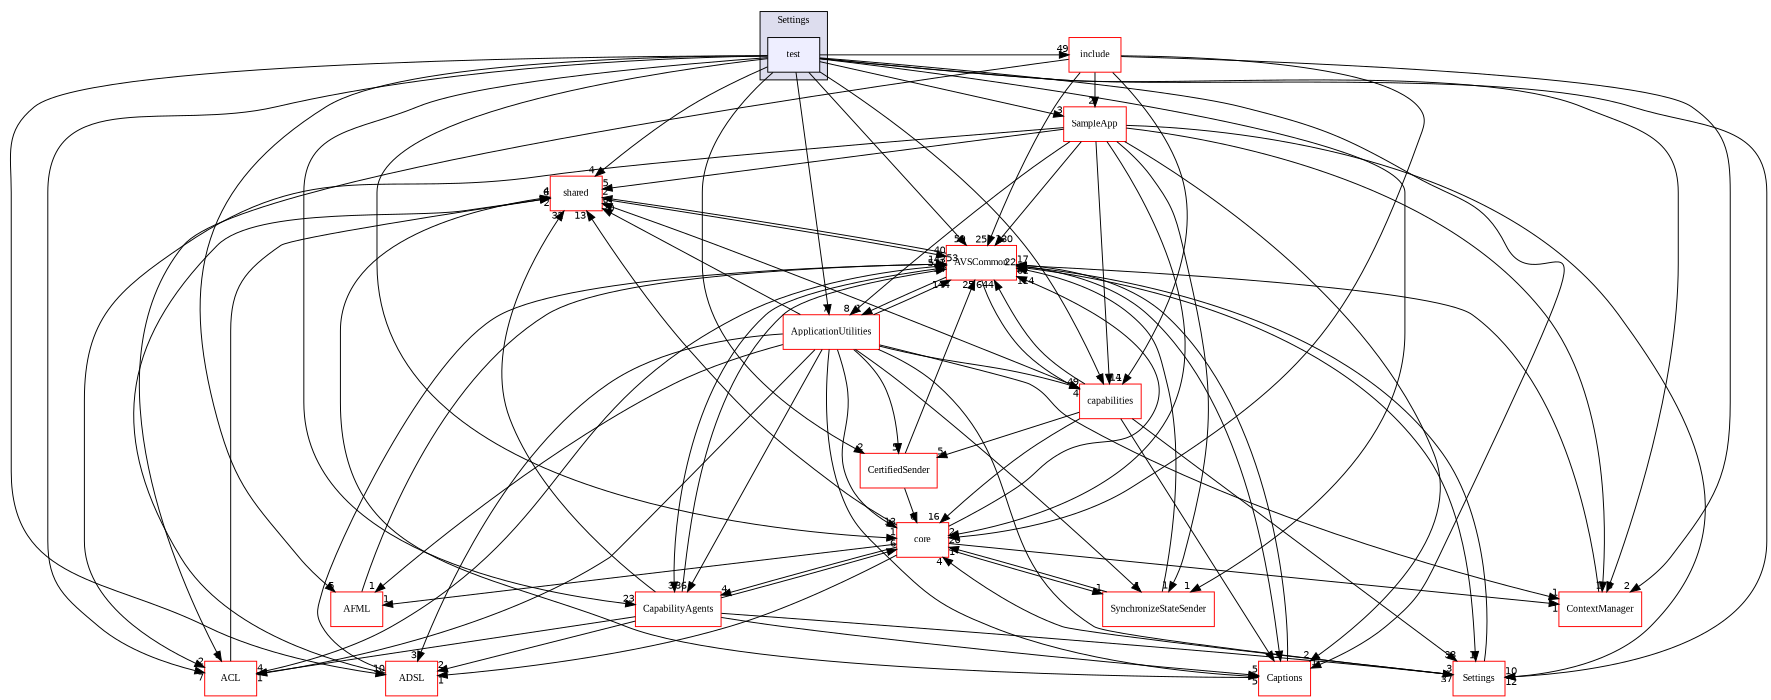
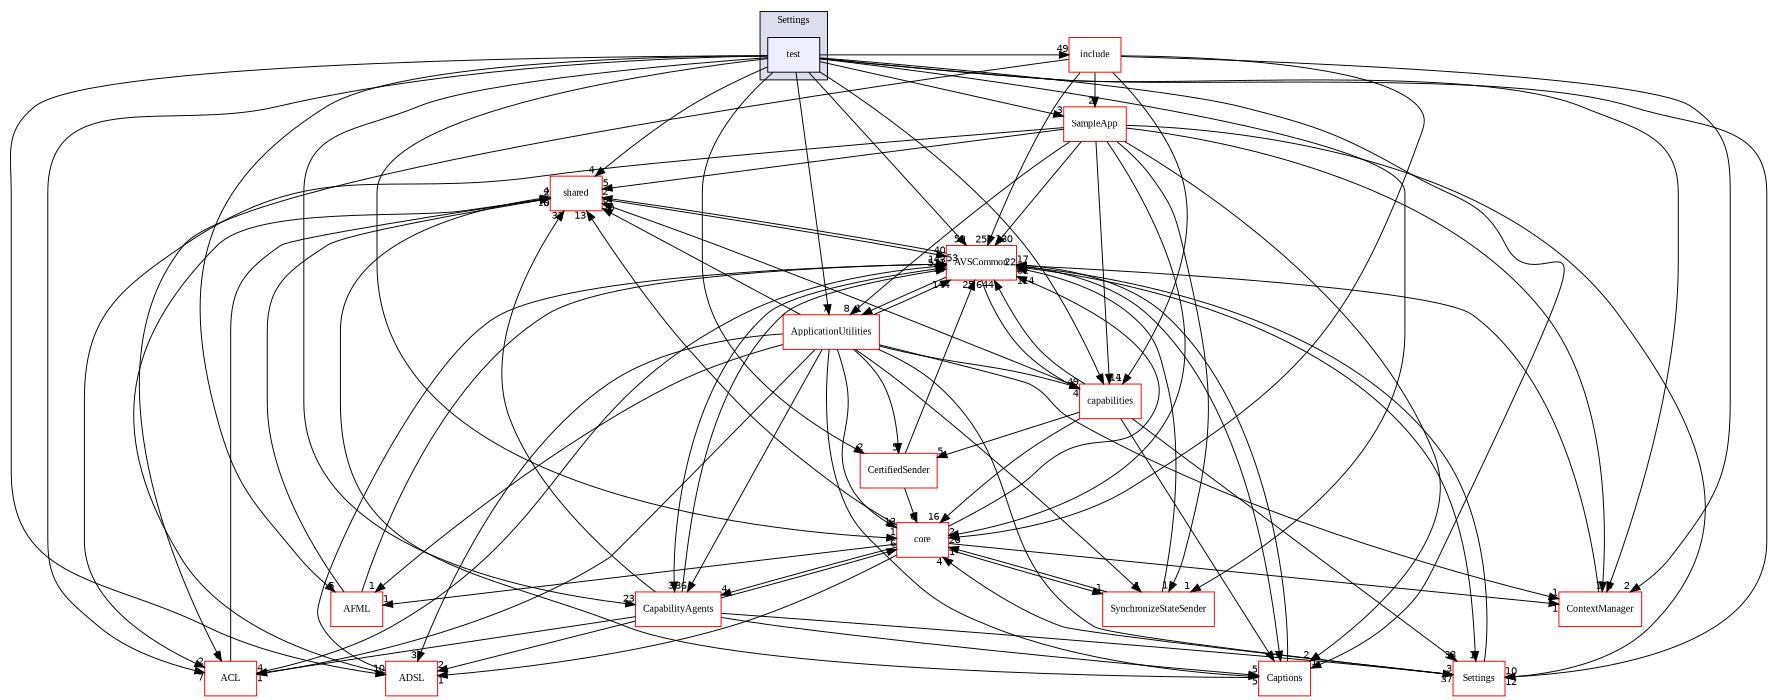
edge "AFML" -> "shared": added
